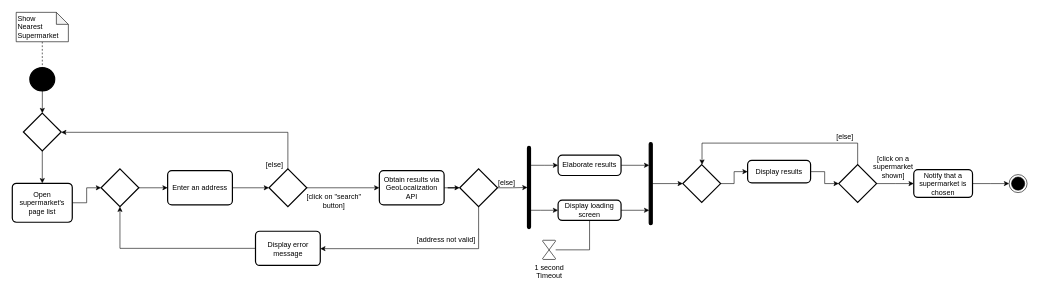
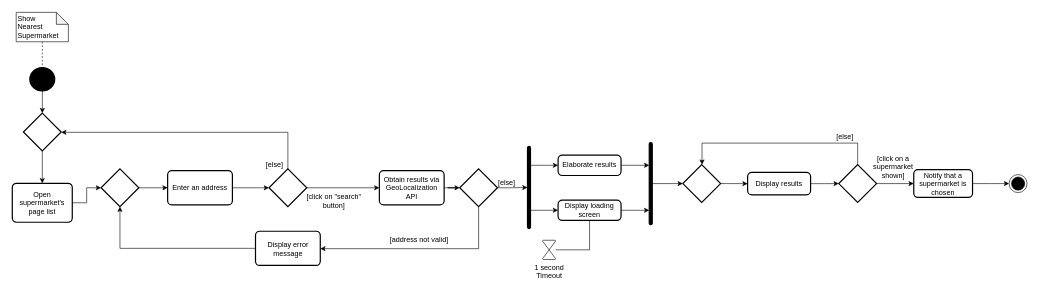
node "Display results": moved (779, 172) -> (779, 184)
node "[address not valid]": moved (446, 240) -> (419, 240)
